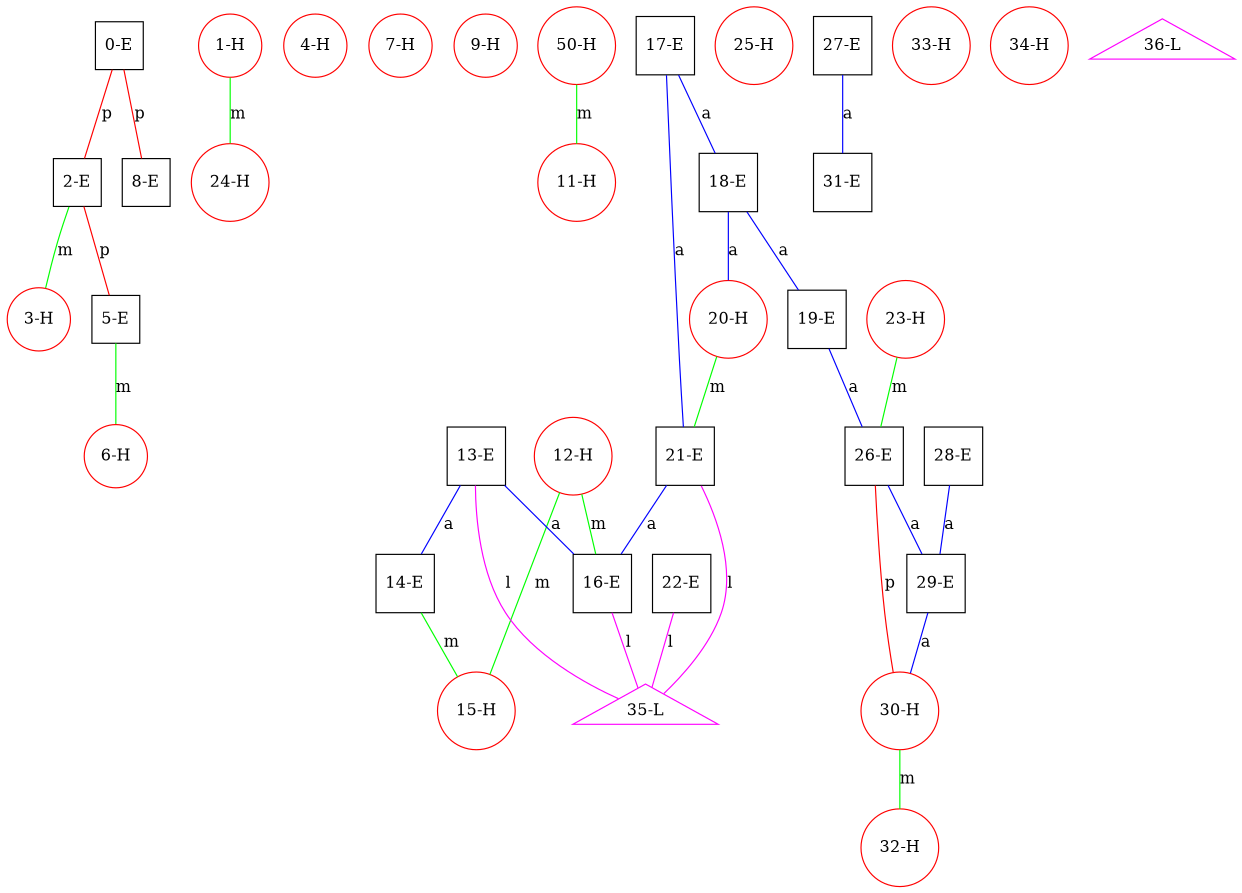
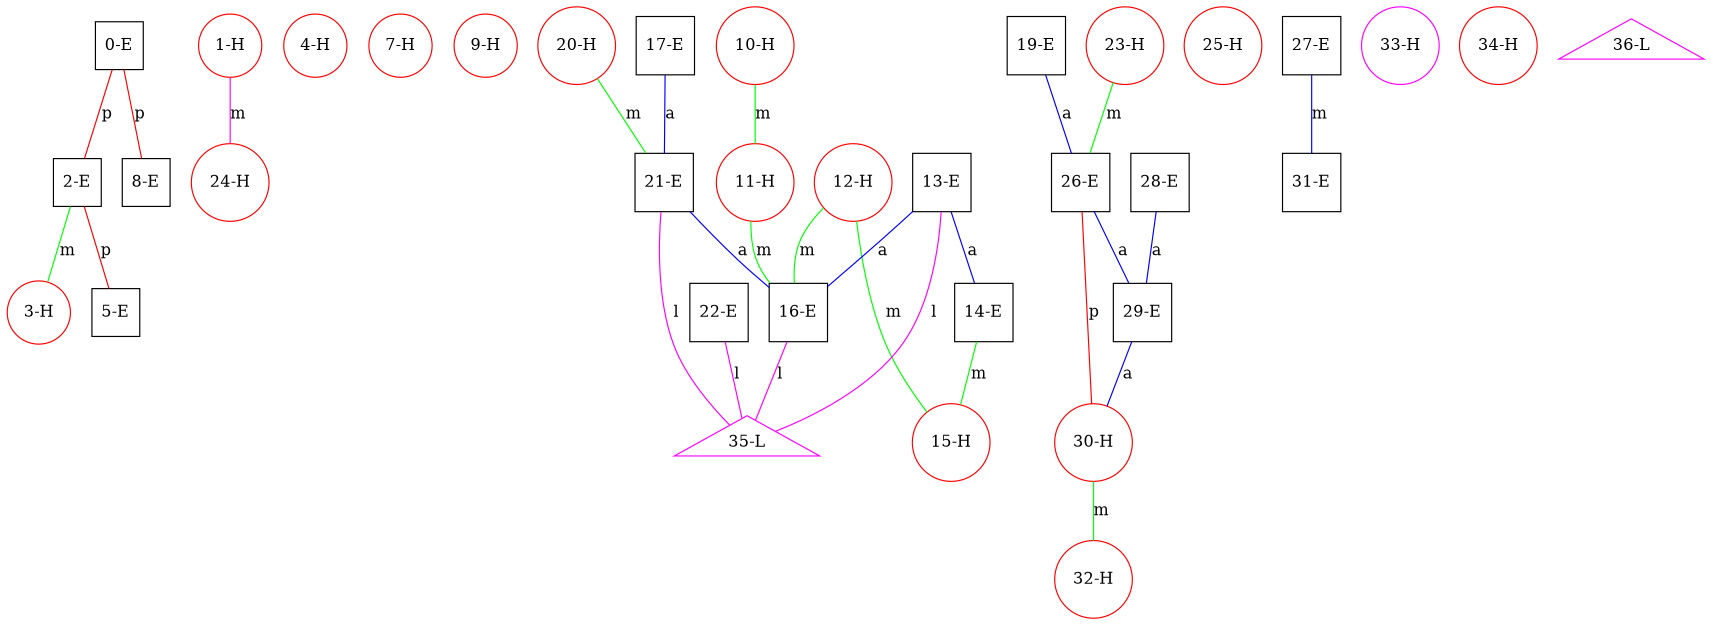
node "50-H": label "50-H" -> "10-H"
node "33-H": color red -> magenta
edge "1-H" -- "24-H": color green -> magenta
edge "27-E" -- "31-E": label "a" -> "m"
node "18-E": removed
edge "11-H" -- "16-E": added, label "m"
node "6-H": removed
